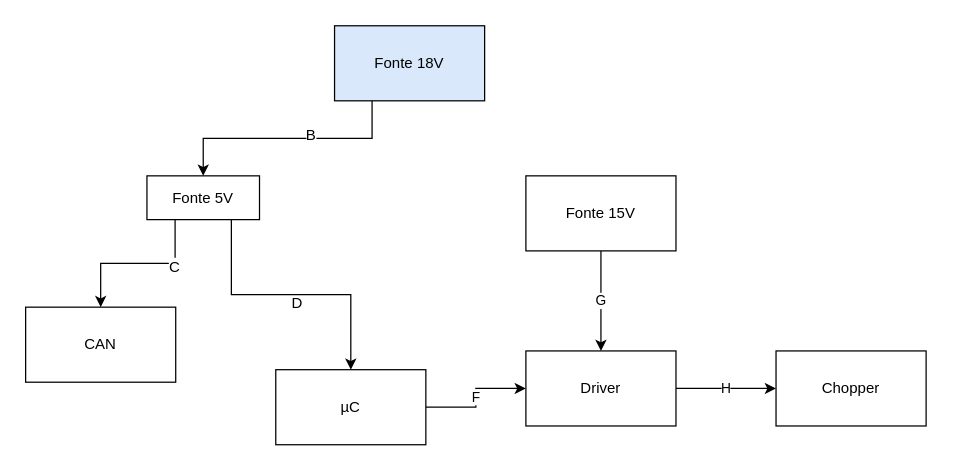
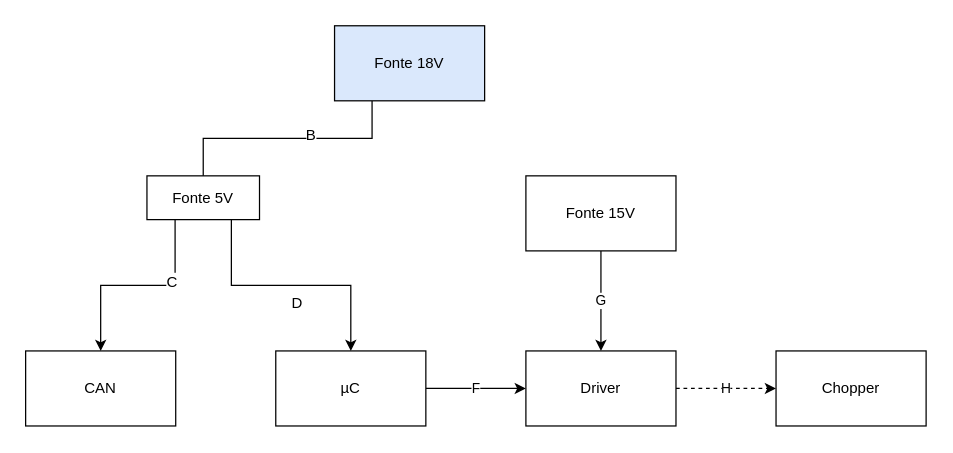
edge "Fonte 18V" -> "Fonte 5V": arrowhead classic -> none
node "CAN": moved (101, 344) -> (101, 388)
edge "Driver" -> "Chopper": style solid -> dashed
node "µC": moved (351, 407) -> (351, 388)
